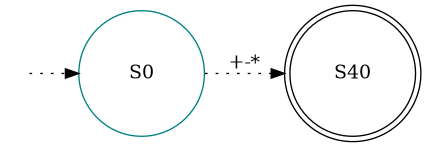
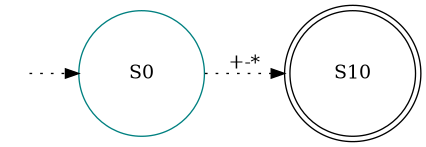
node "S40": label "S40" -> "S10"
